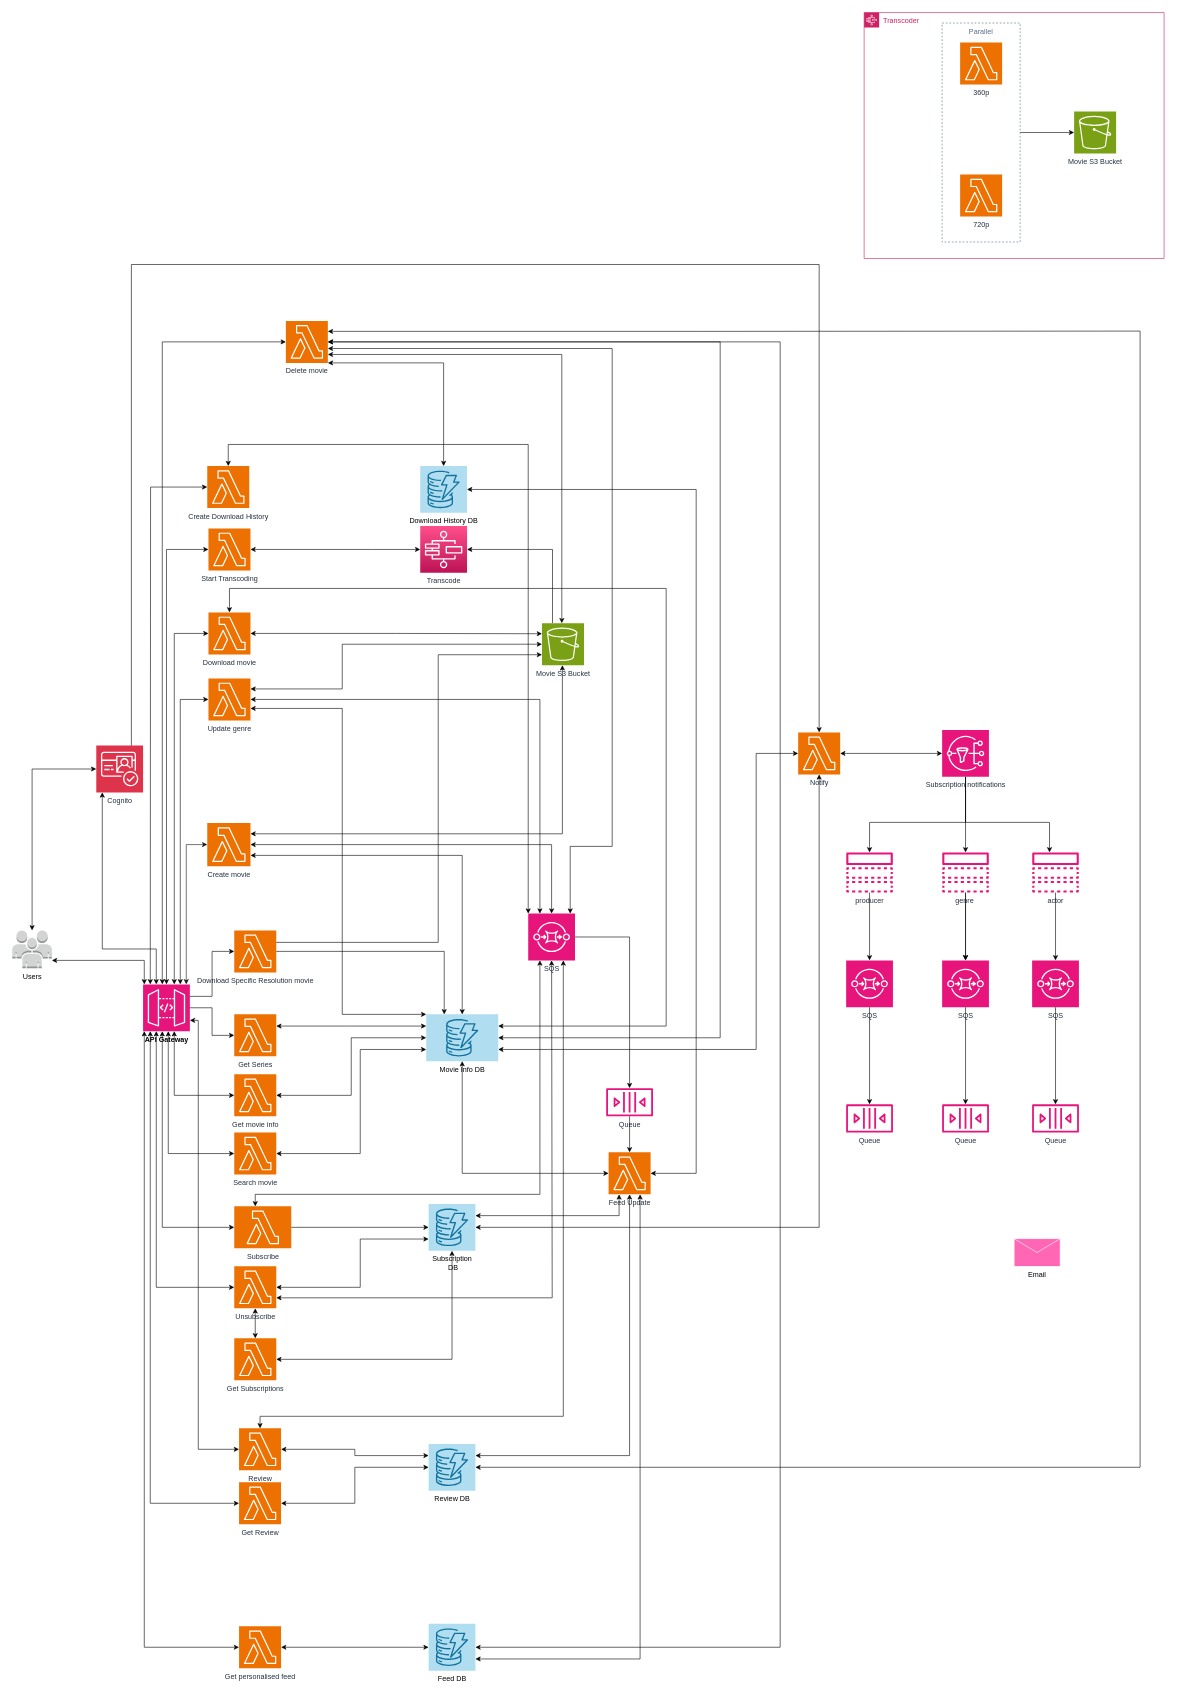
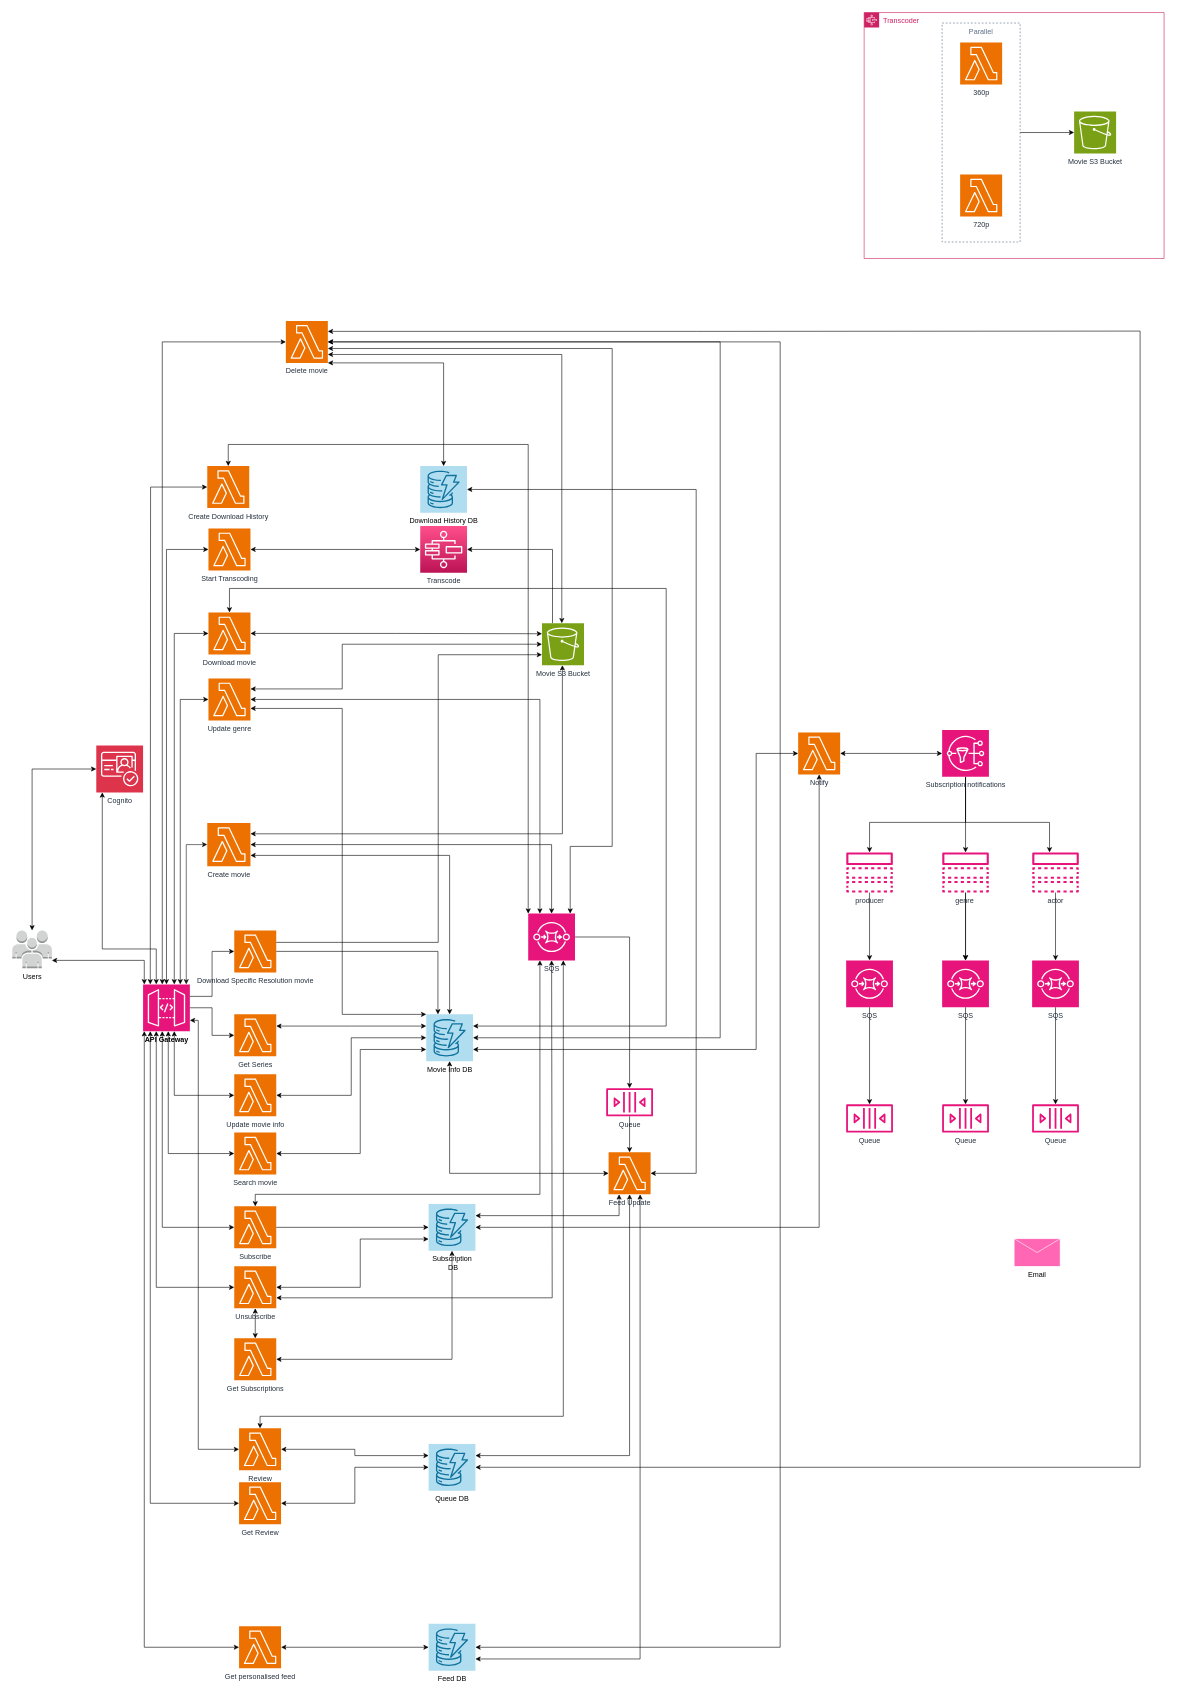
edge "Cognito" -> "Notify": removed
node "Movie Info DB": size 72x47 -> 47x47
node "Get movie info": label "Get movie info" -> "Update movie info"
node "Subscribe": size 57x42 -> 42x42
node "Review DB": label "Review DB" -> "Queue DB"
